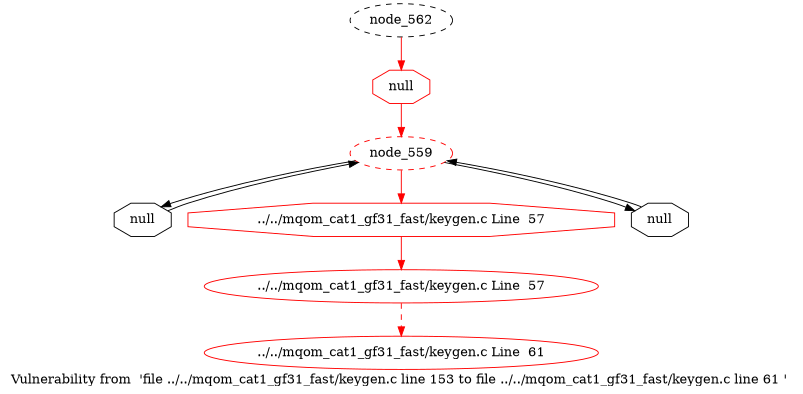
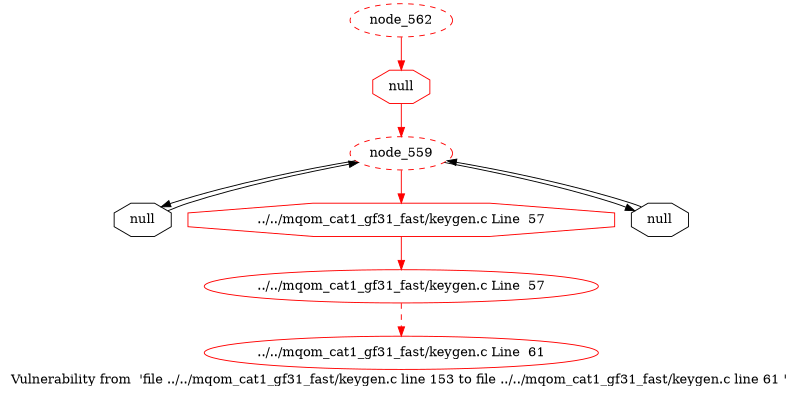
node "node_562": color black -> red
